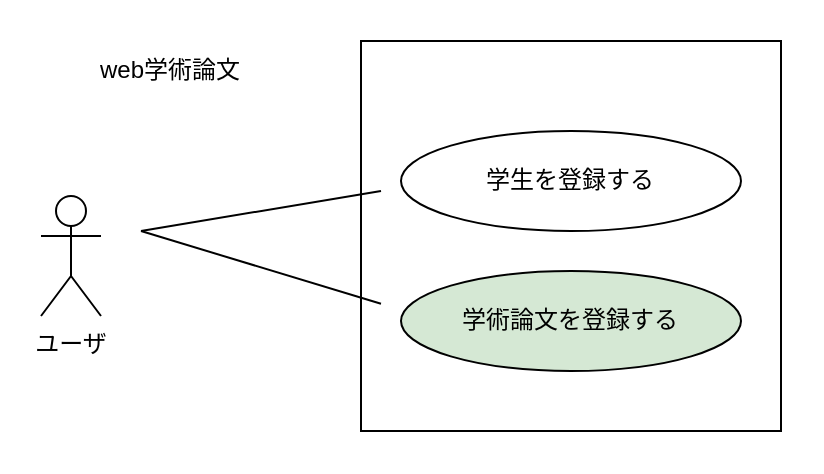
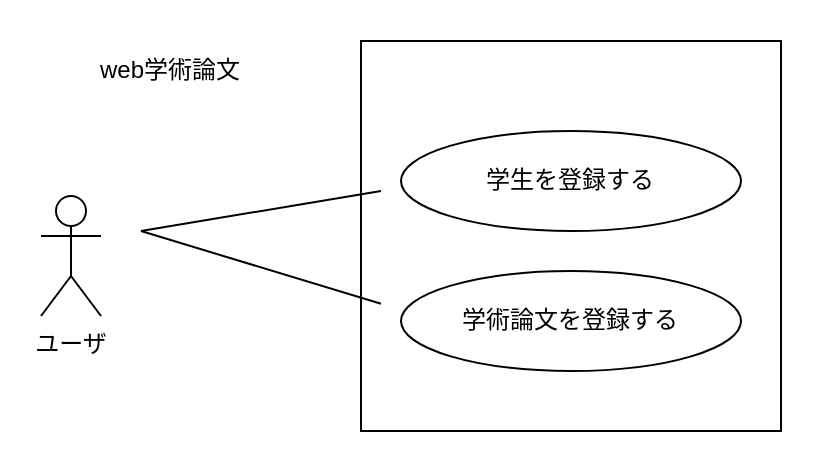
node "学術論文を登録する": fillcolor #d5e8d4 -> #ffffff
